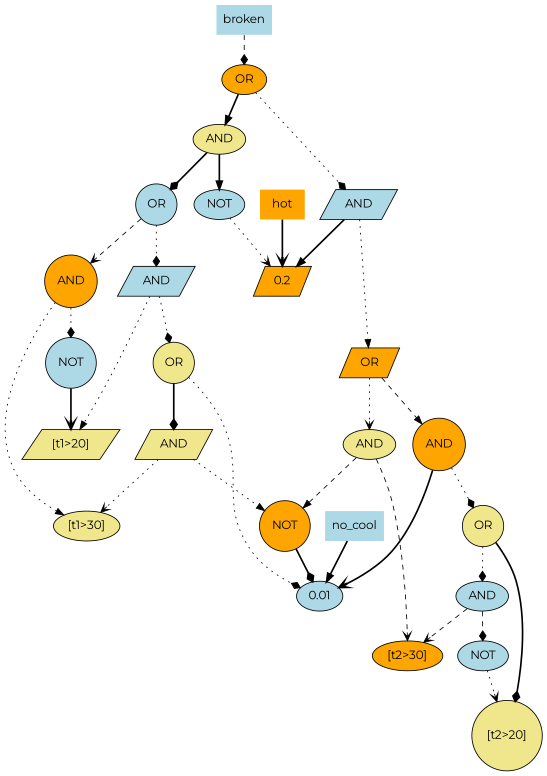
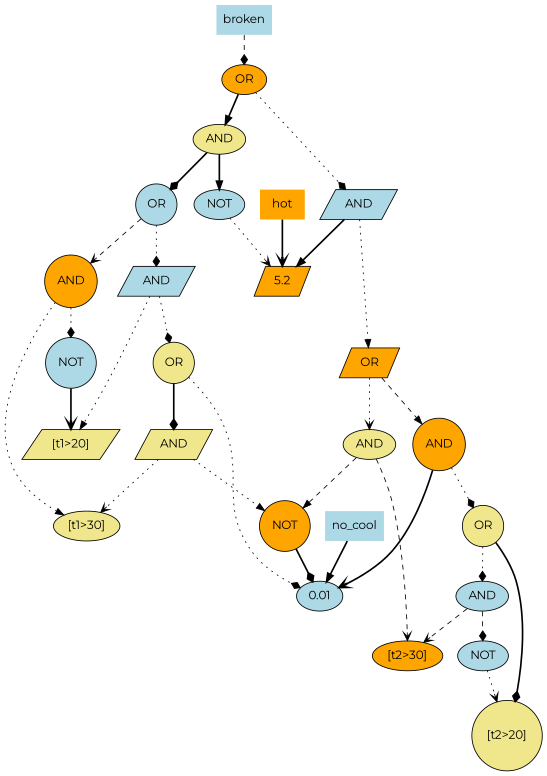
node "0.2": label "0.2" -> "5.2"
